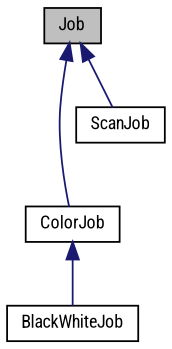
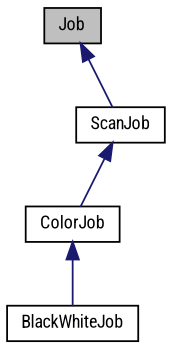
edge "ColorJob" -> "Job": now "ColorJob" -> "ScanJob"
